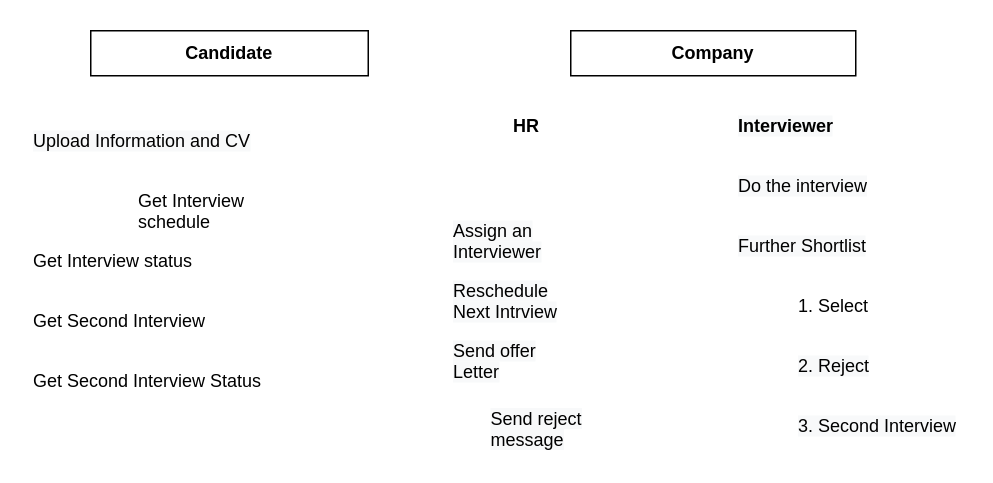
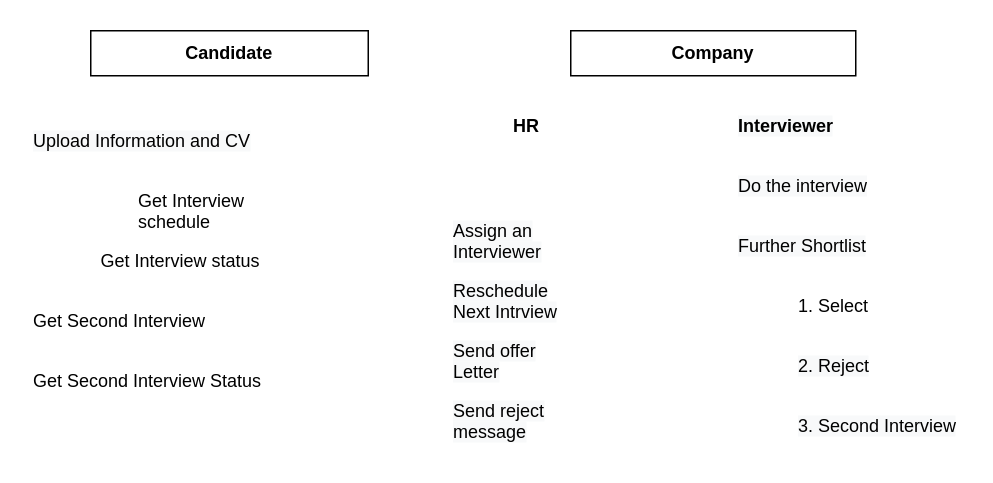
node "Get Interview status": moved (151, 263) -> (218, 263)
node "Send reject message": moved (548, 421) -> (511, 413)
